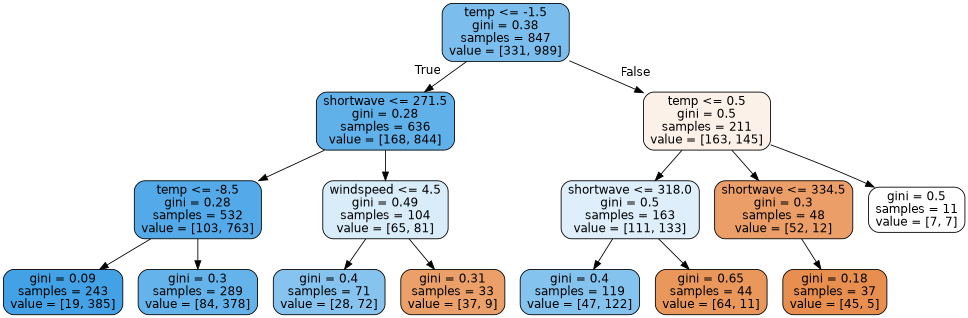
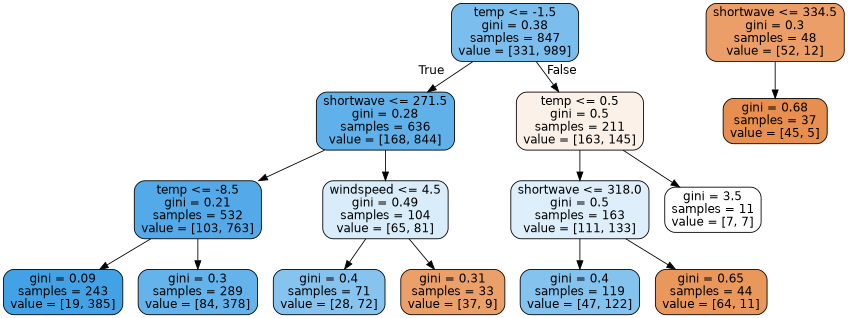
edge "temp <= 0.5 gini = 0.5 samples = 211 value = [163, 145]" -> "shortwave <= 334.5 gini = 0.3 samples = 48 value = [52, 12]": removed
node "temp <= -8.5 gini = 0.28 samples = 532 value = [103, 763]": label "temp <= -8.5 gini = 0.28 samples = 532 value = [103, 763]" -> "temp <= -8.5 gini = 0.21 samples = 532 value = [103, 763]"
node "gini = 0.5 samples = 11 value = [7, 7]": label "gini = 0.5 samples = 11 value = [7, 7]" -> "gini = 3.5 samples = 11 value = [7, 7]"
node "gini = 0.18 samples = 37 value = [45, 5]": label "gini = 0.18 samples = 37 value = [45, 5]" -> "gini = 0.68 samples = 37 value = [45, 5]"
